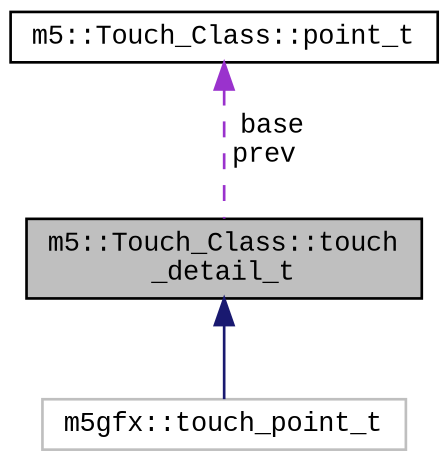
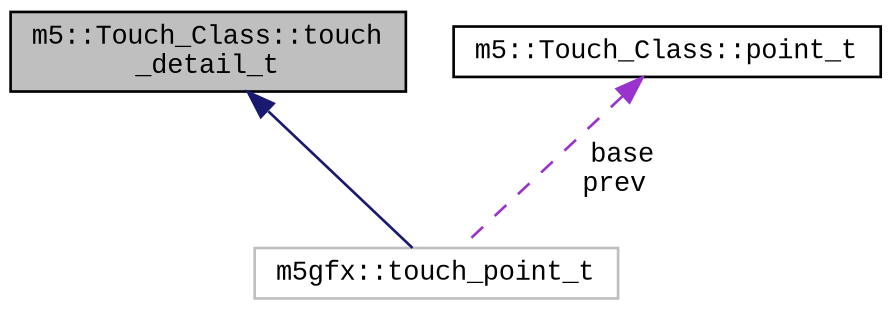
edge "m5::Touch_Class::touch _detail_t" -> "m5::Touch_Class::point_t": now "m5gfx::touch_point_t" -> "m5::Touch_Class::point_t"
